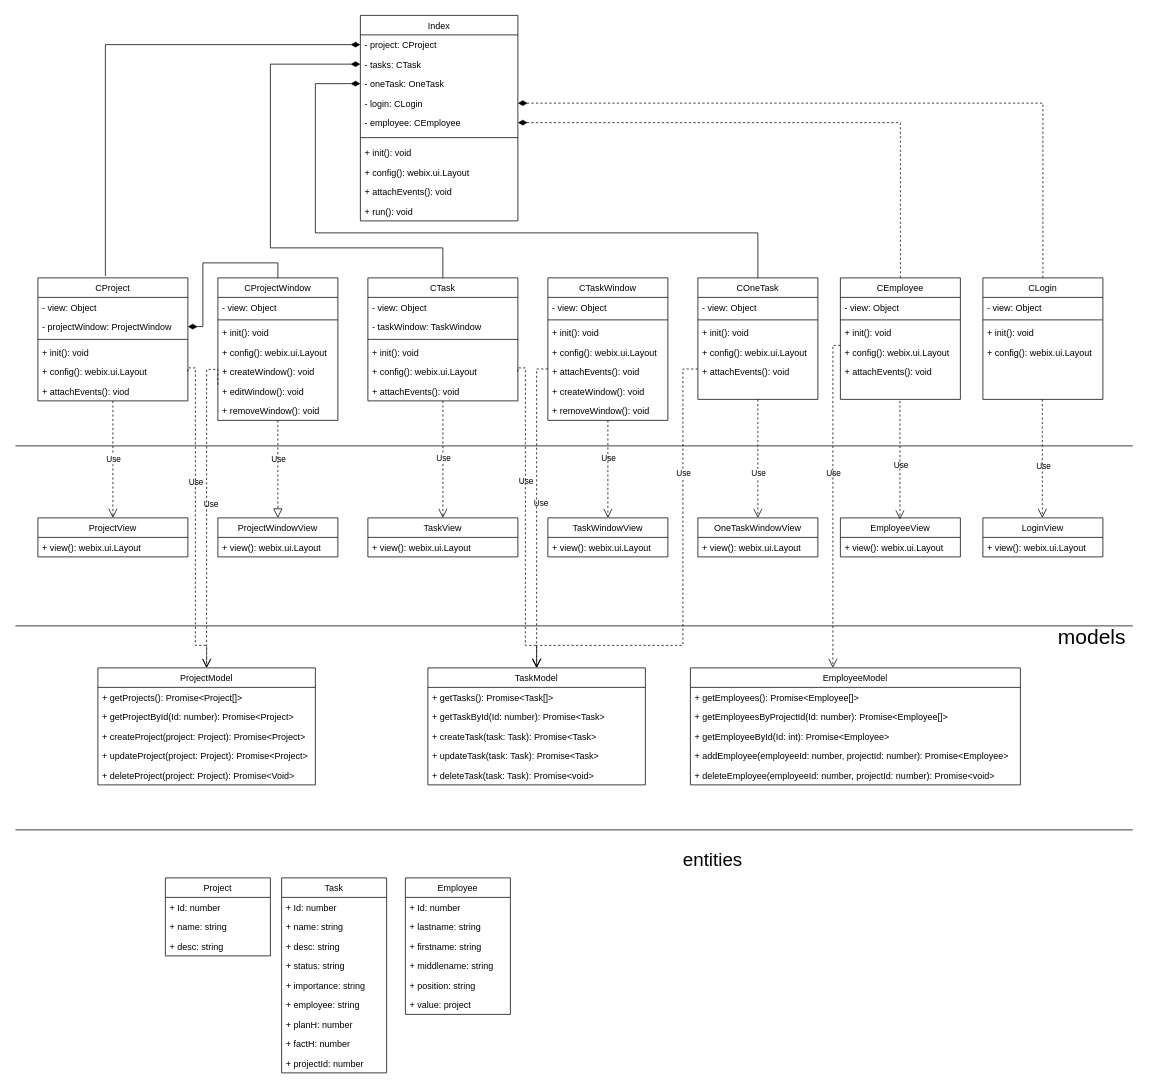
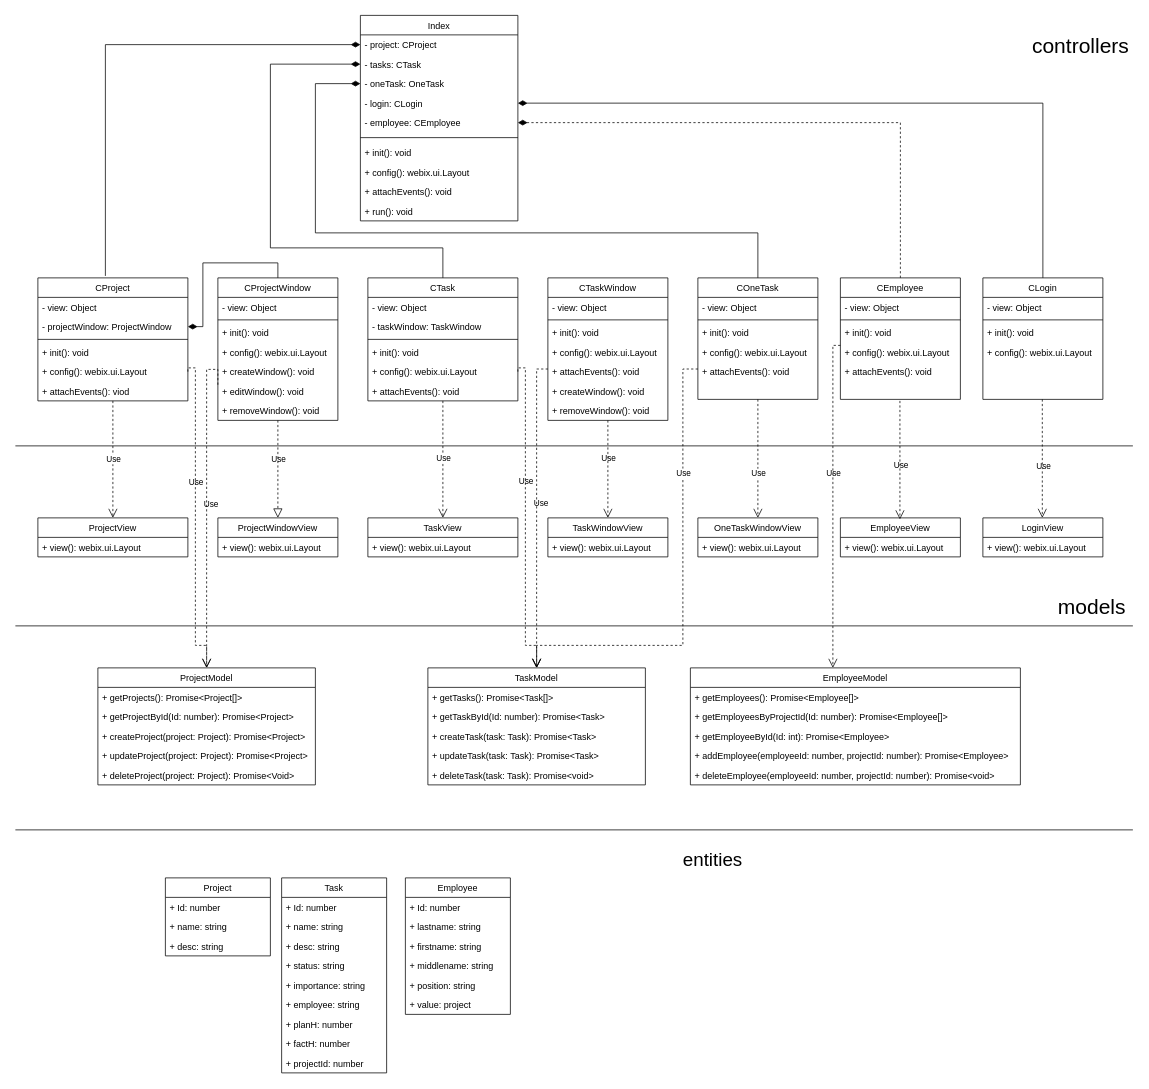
node "controllers": added
edge "CLogin" -> "- login: CLogin": style dashed -> solid
node "models": moved (1092, 636) -> (1092, 606)
